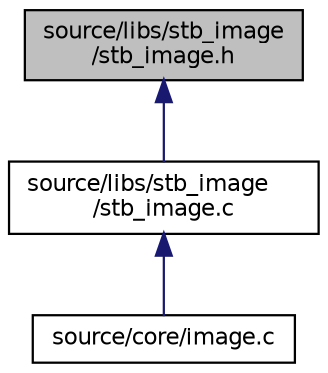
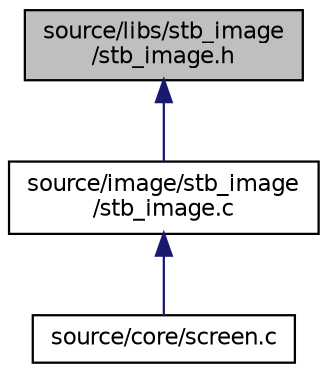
node "source/libs/stb_image /stb_image.c": label "source/libs/stb_image /stb_image.c" -> "source/image/stb_image /stb_image.c"
node "source/core/image.c": label "source/core/image.c" -> "source/core/screen.c"
